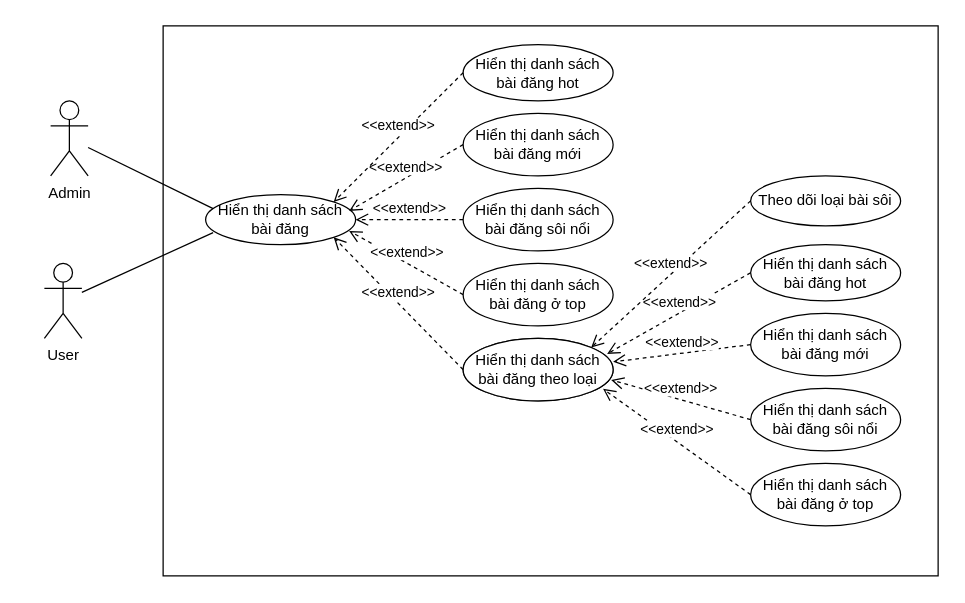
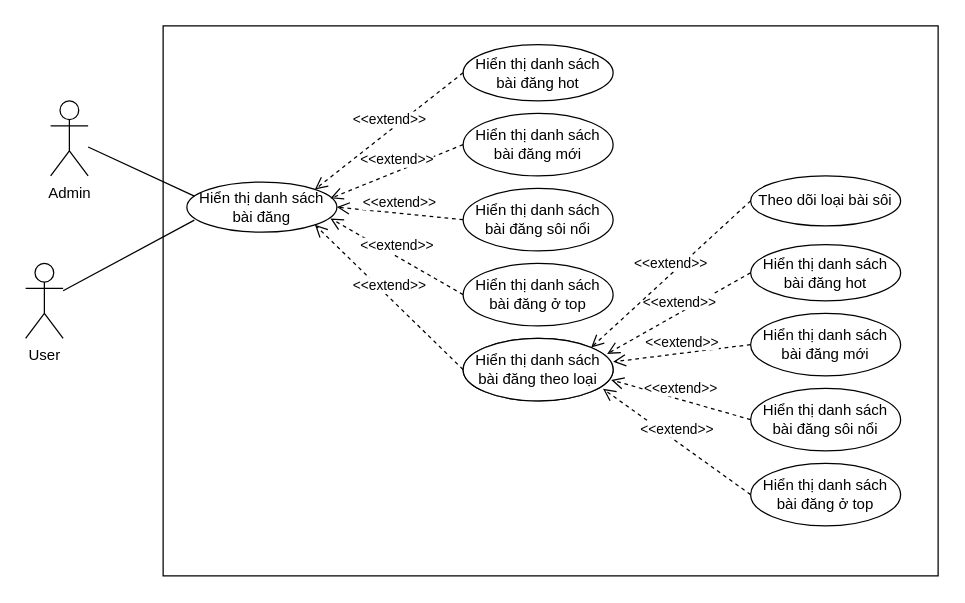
node "Hiển thị danh sách bài đăng": moved (281, 219) -> (262, 207)
node "User": moved (63, 301) -> (44, 301)
